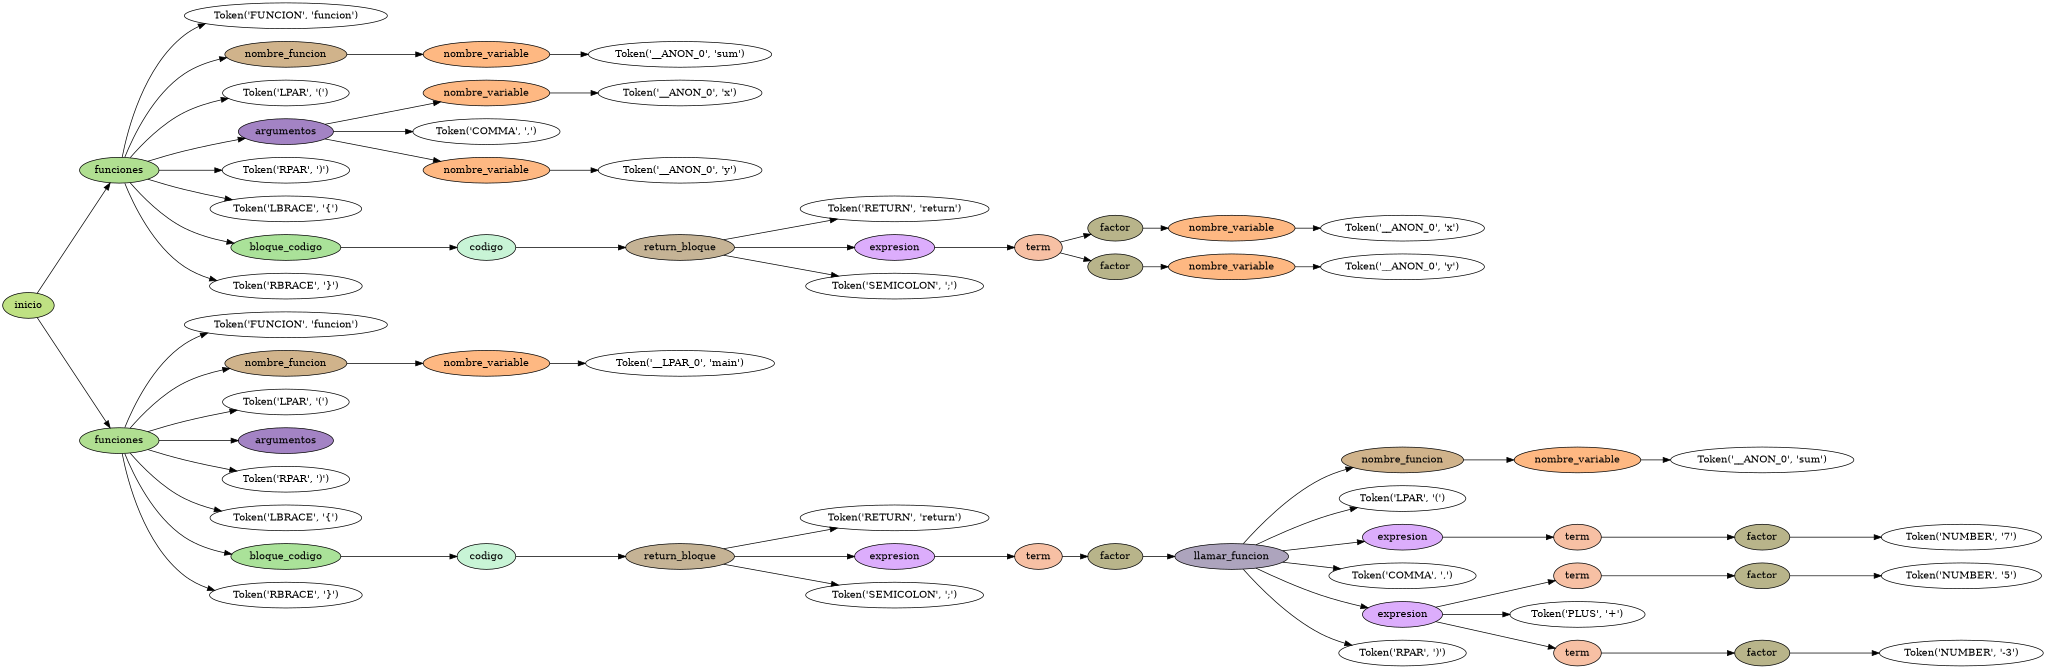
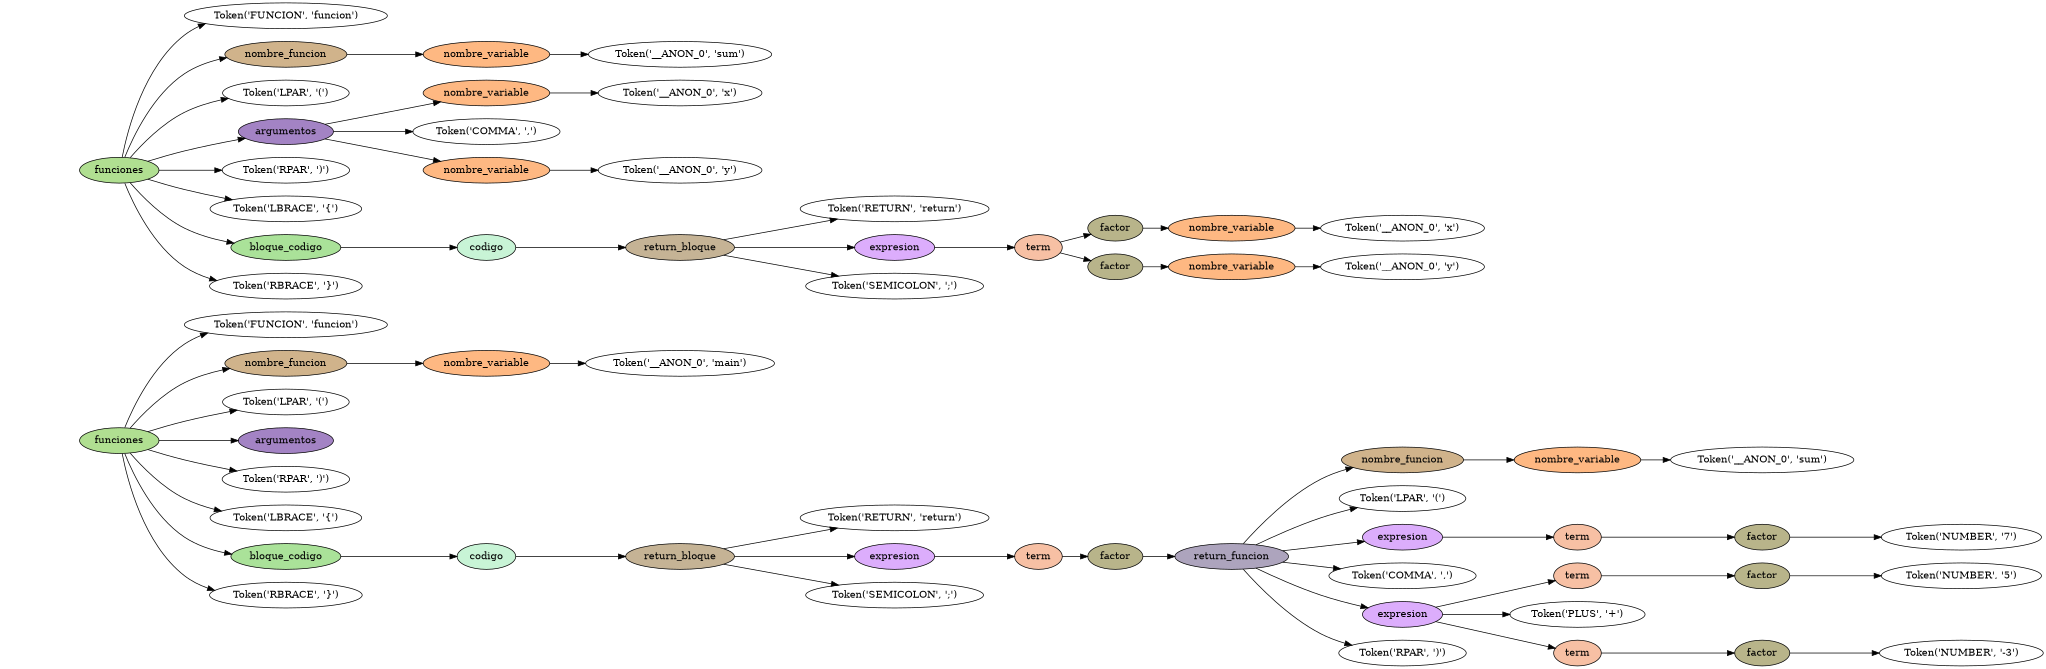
node "inicio": removed
node "Token('__LPAR_0', 'main')": label "Token('__LPAR_0', 'main')" -> "Token('__ANON_0', 'main')"
node "llamar_funcion": label "llamar_funcion" -> "return_funcion"
